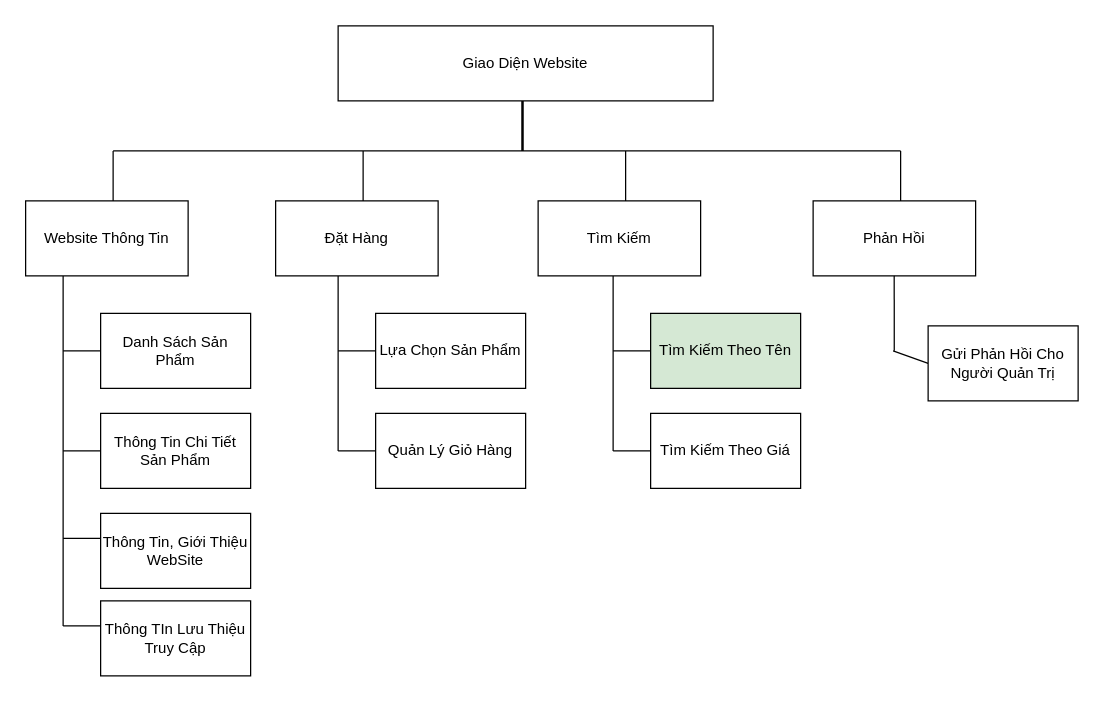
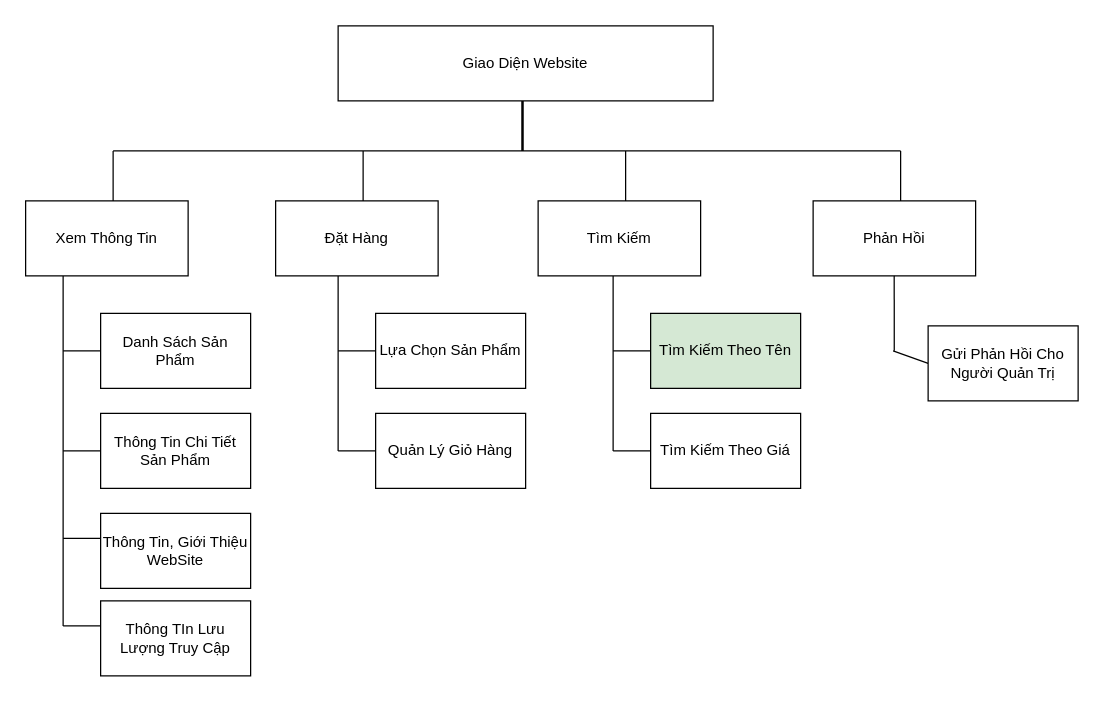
node "Website Thông Tin": label "Website Thông Tin" -> "Xem Thông Tin"
node "Thông TIn Lưu Thiệu Truy Cập": label "Thông TIn Lưu Thiệu Truy Cập" -> "Thông TIn Lưu Lượng Truy Cập"
